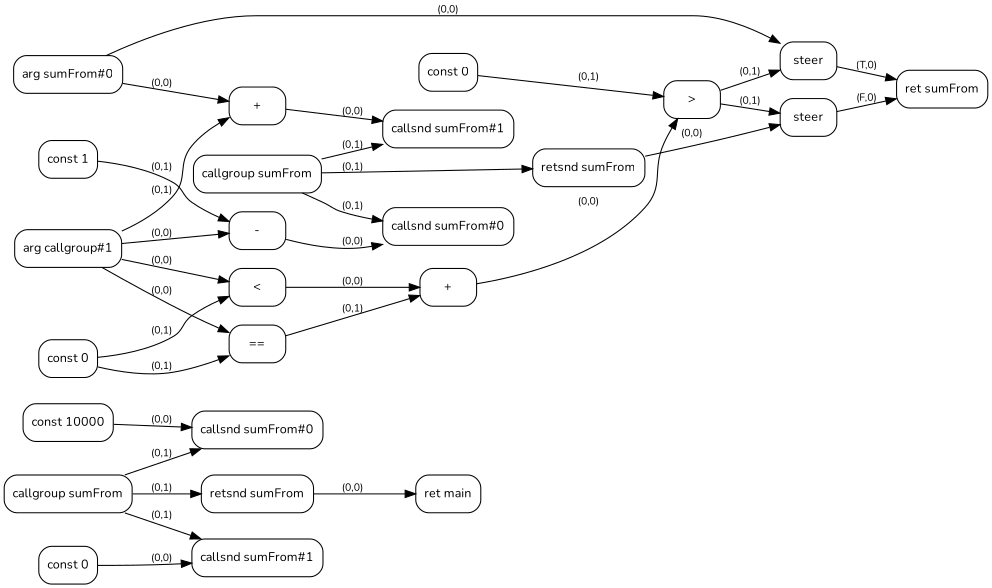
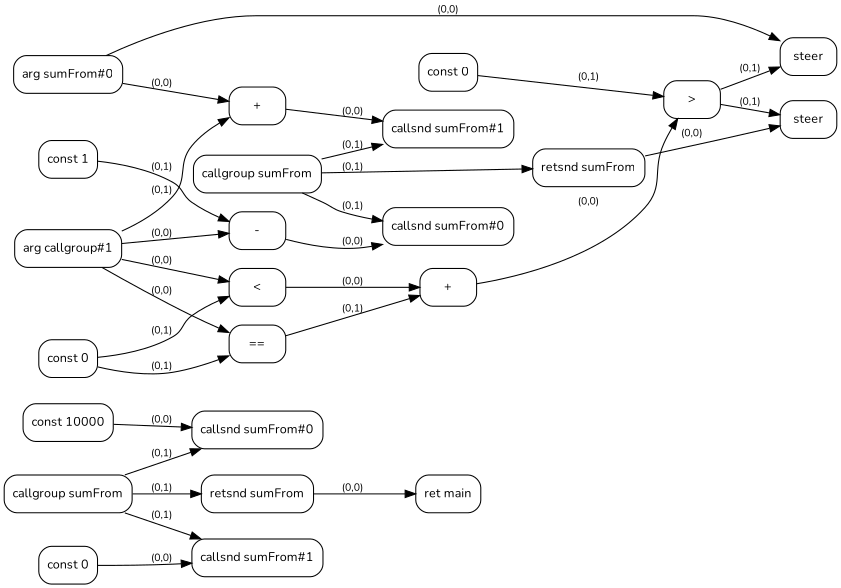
node "ret sumFrom": removed
